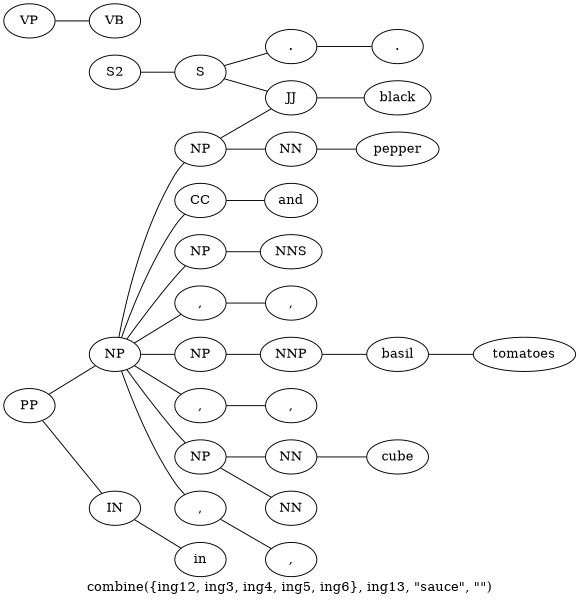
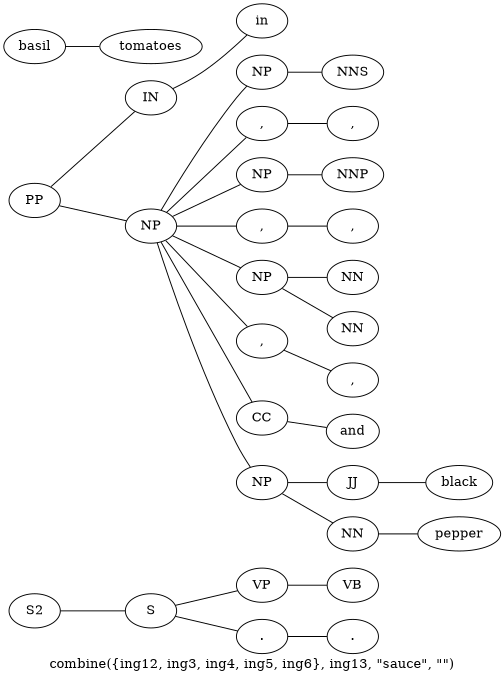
edge "S" -- "JJ": now "S" -- "VP"
edge "NNP" -- "basil": removed
node "cube": removed
